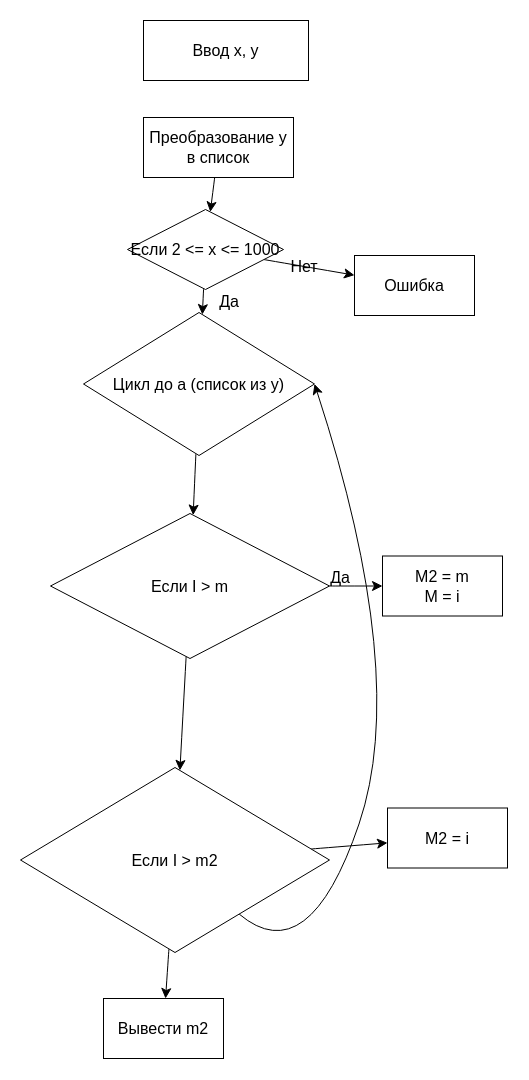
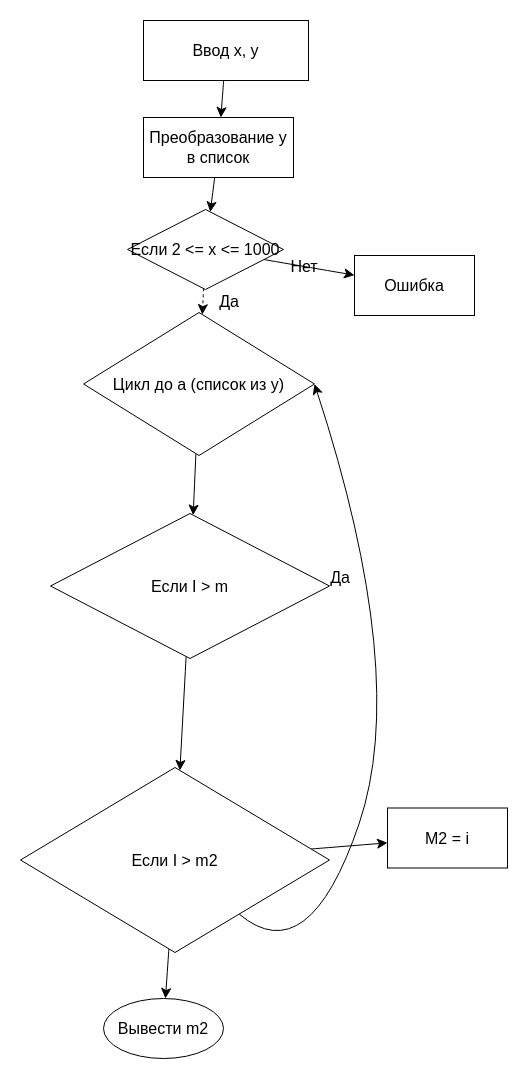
edge "Ввод x, y" -> "Преобразование y в список": added
edge "Если 2 <= x <= 1000" -> "Цикл до a (список из y)": style solid -> dashed
edge "Если I > m" -> "M2 = m M = i": removed
node "M2 = m M = i": removed
node "Вывести m2": shape rectangle -> ellipse
